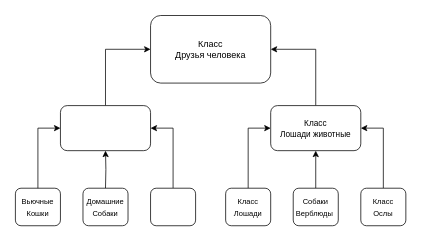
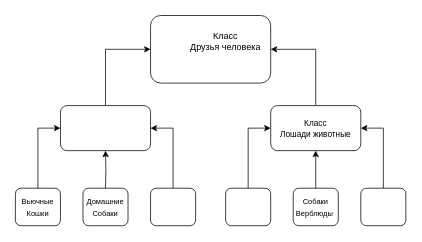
node "Класс Друзья человека": moved (210, 49) -> (225, 42)
node "Класс Лошади": removed
node "Класс Ослы": removed
